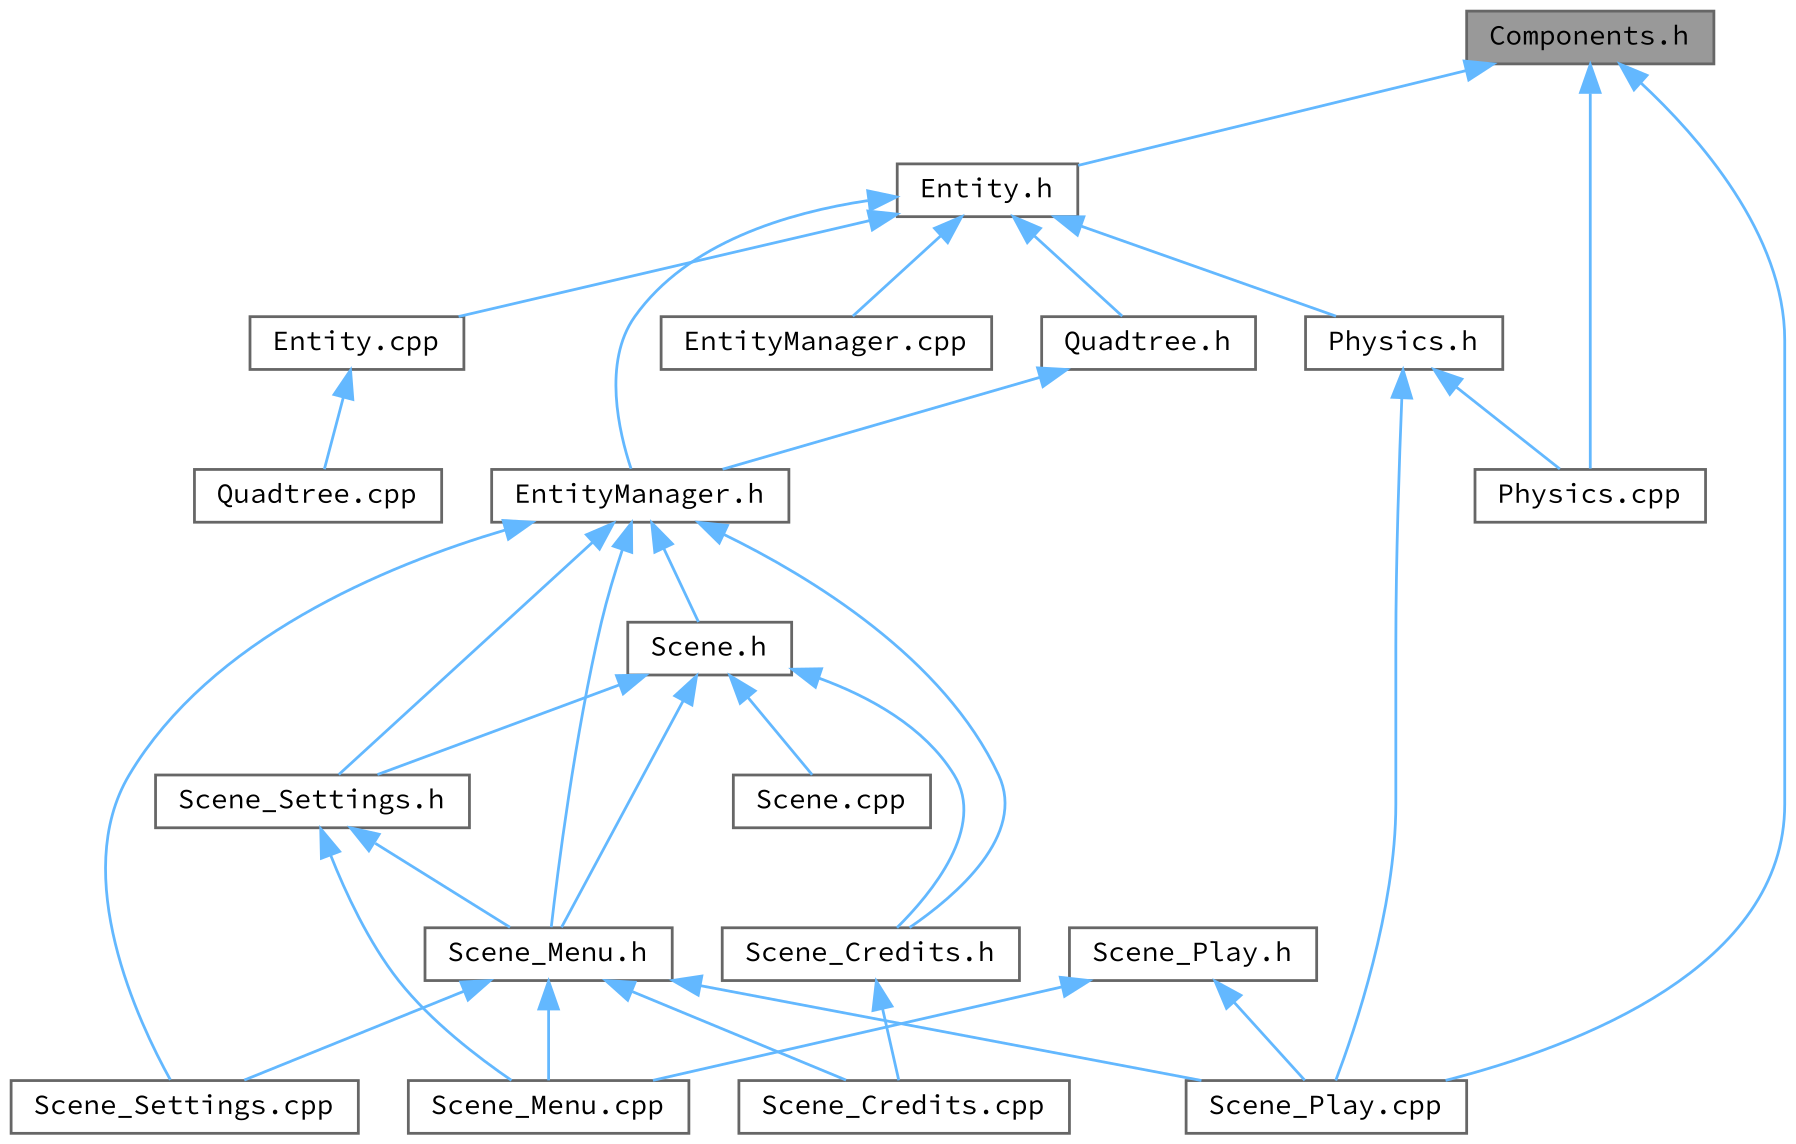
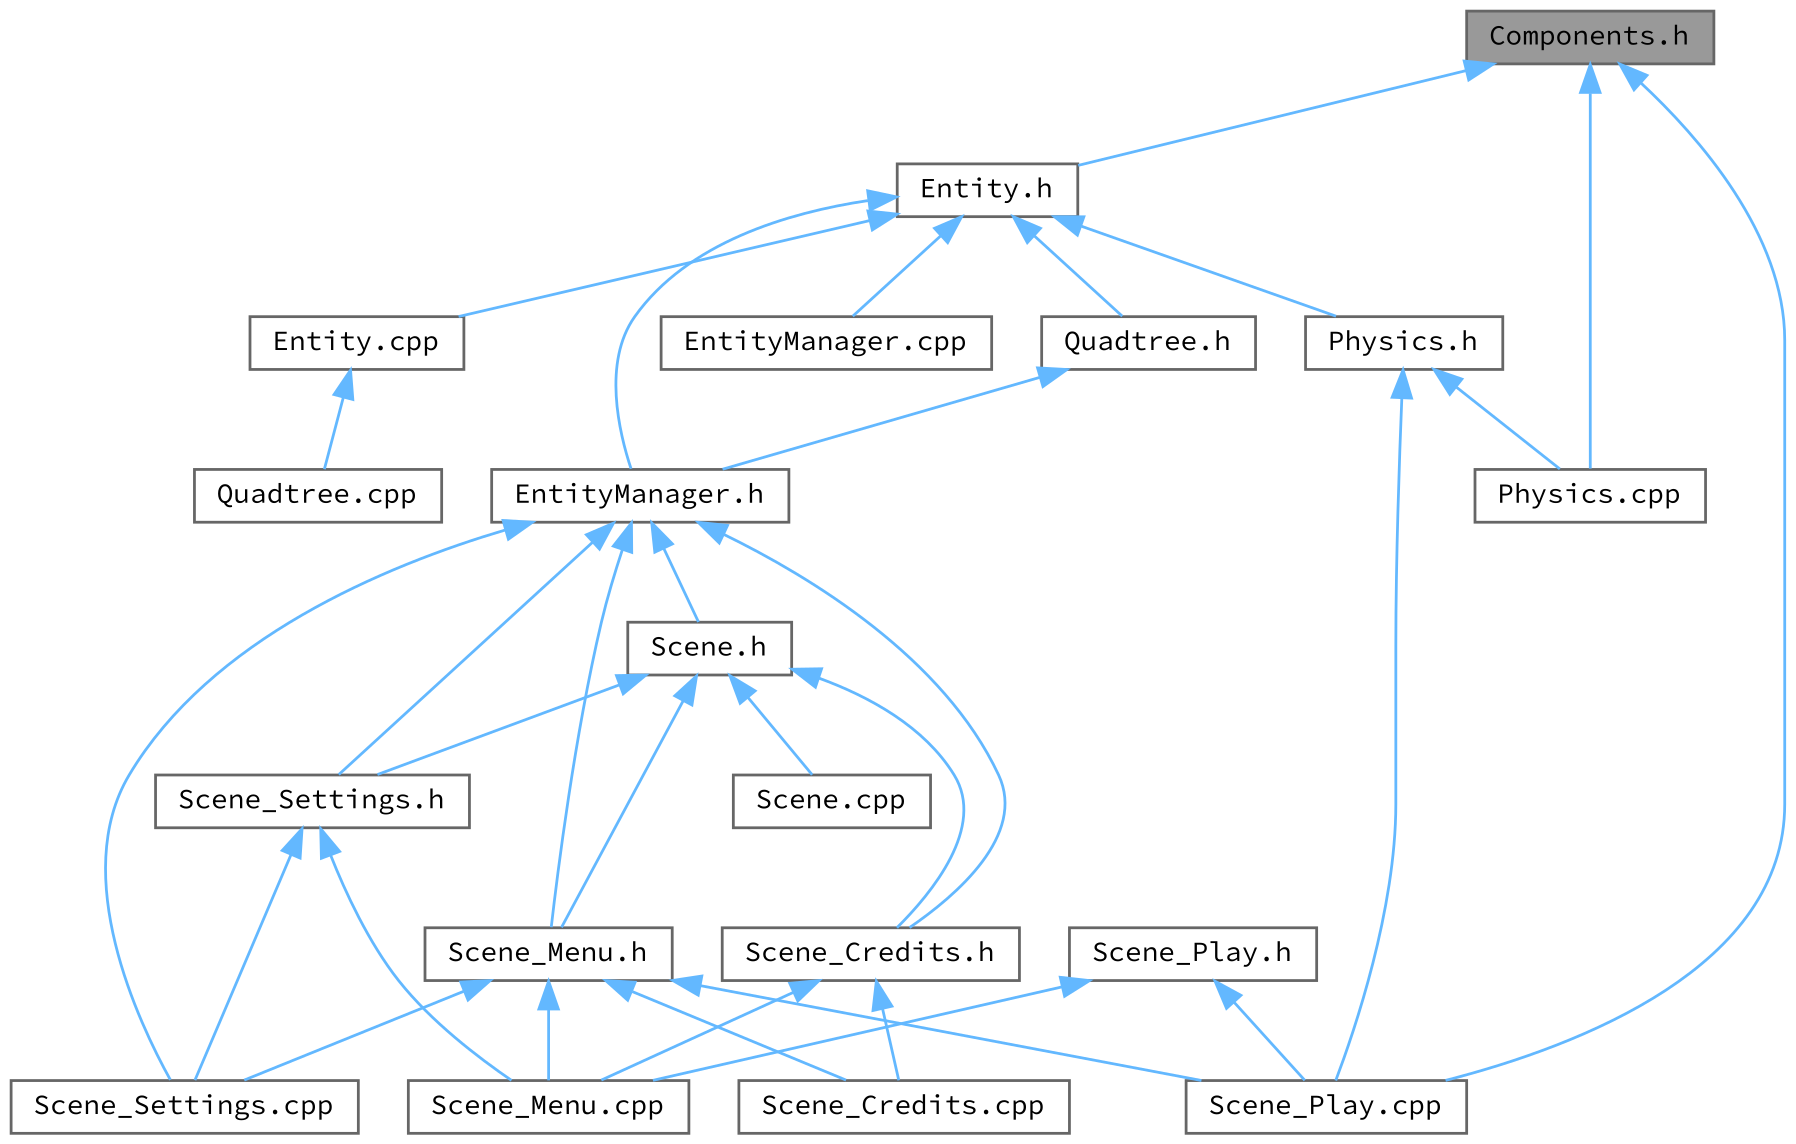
edge "Scene_Menu.h" -> "Scene_Settings.h": now "Scene_Settings.cpp" -> "Scene_Settings.h"
edge "Scene_Menu.cpp" -> "Scene_Credits.h": added
